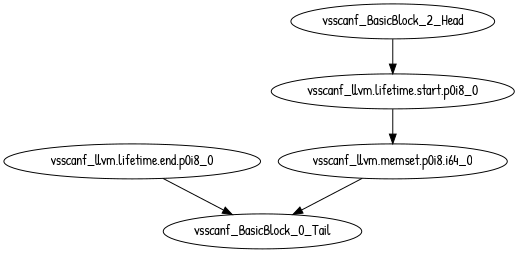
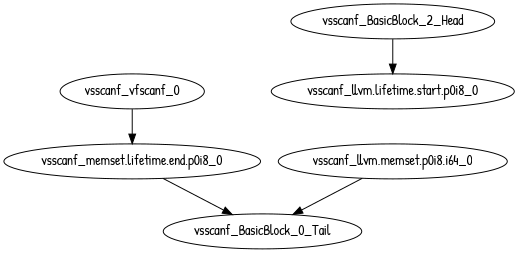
node "vsscanf_vfscanf_0": added
edge "vsscanf_llvm.lifetime.start.p0i8_0" -> "vsscanf_llvm.memset.p0i8.i64_0": removed
node "vsscanf_llvm.lifetime.end.p0i8_0": label "vsscanf_llvm.lifetime.end.p0i8_0" -> "vsscanf_memset.lifetime.end.p0i8_0"
